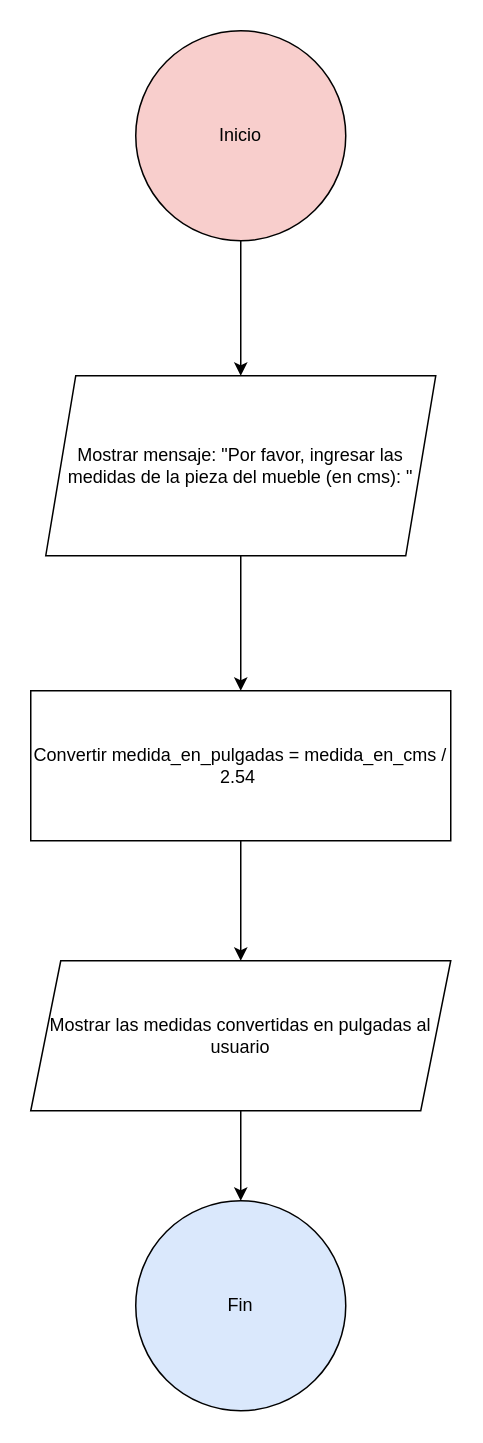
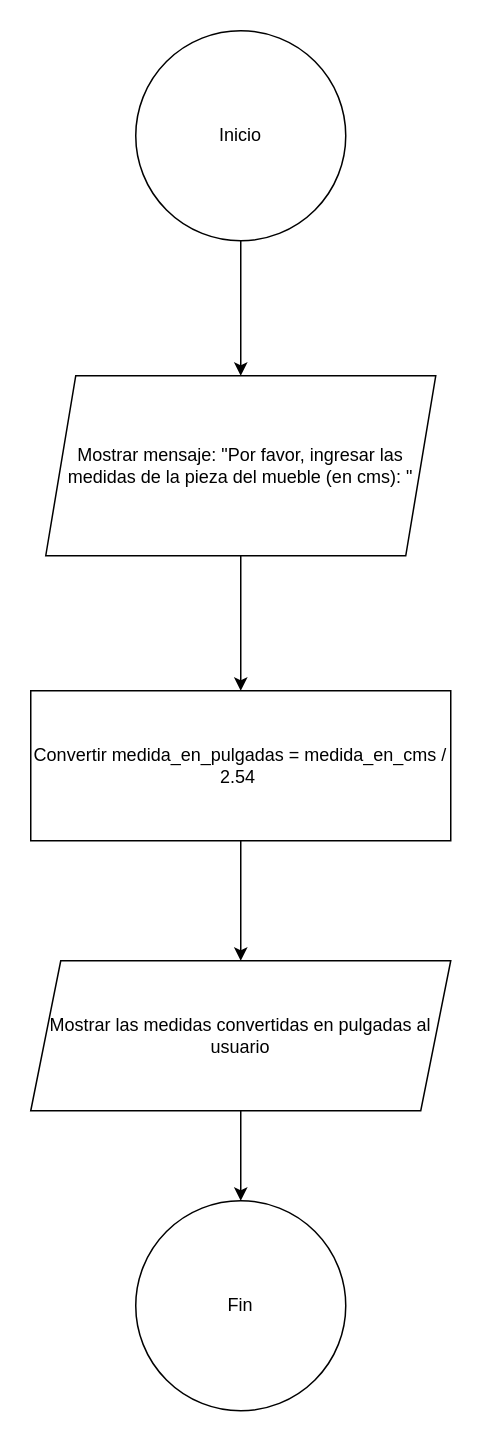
node "Inicio": fillcolor #f8cecc -> #ffffff
node "Fin": fillcolor #dae8fc -> #ffffff
